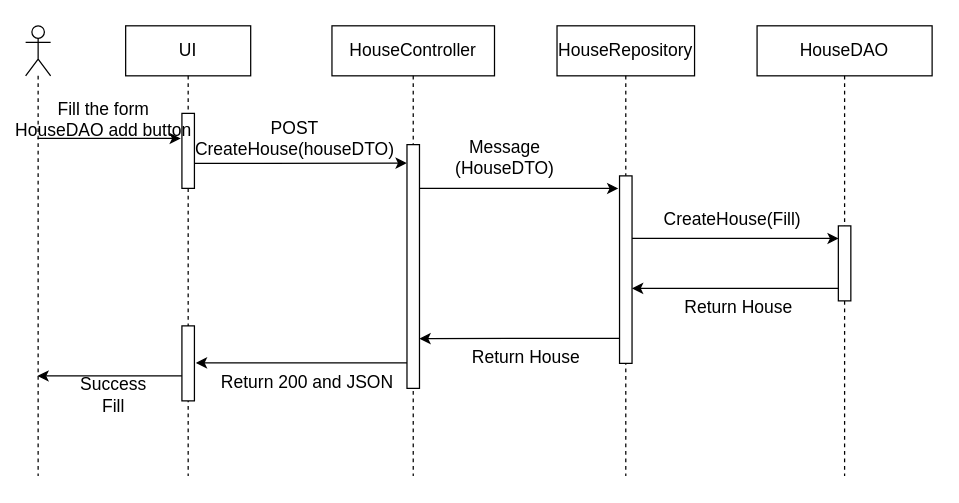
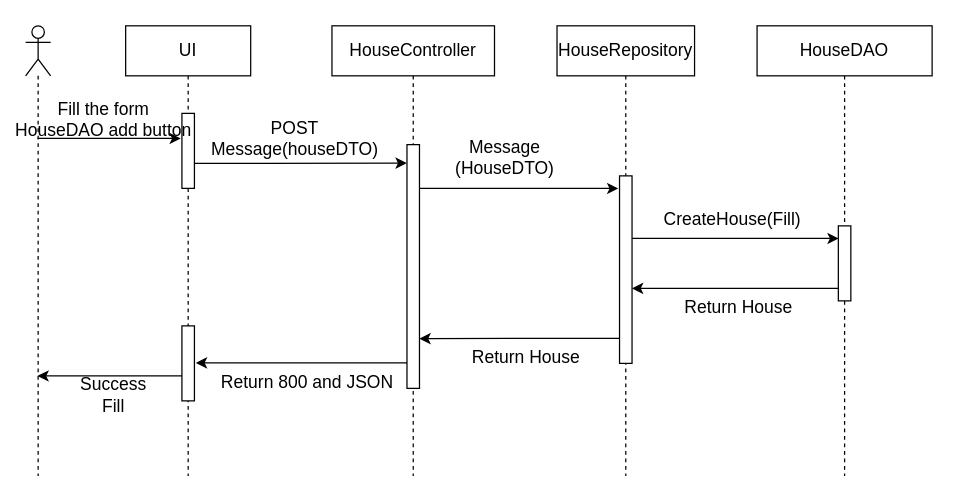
node "POST CreateHouse(houseDTO)": label "POST CreateHouse(houseDTO)" -> "POST Message(houseDTO)"
node "Return 200 and JSON": label "Return 200 and JSON" -> "Return 800 and JSON"
